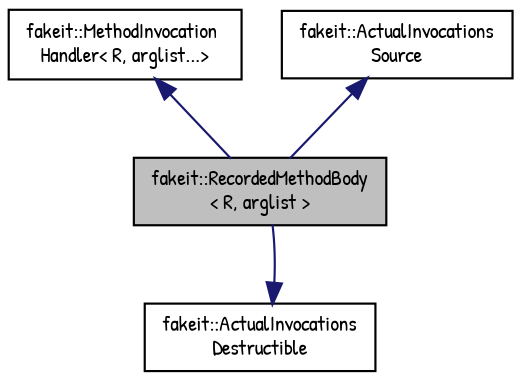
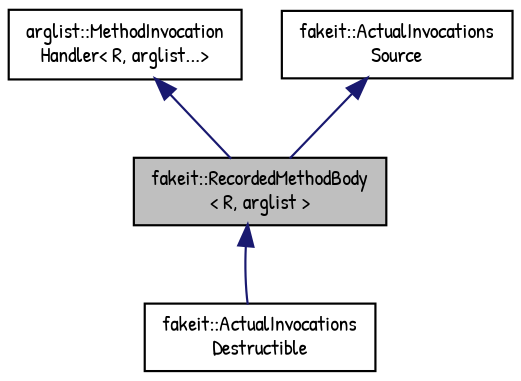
node "fakeit::MethodInvocation Handler< R, arglist...>": label "fakeit::MethodInvocation Handler< R, arglist...>" -> "arglist::MethodInvocation Handler< R, arglist...>"
edge "fakeit::RecordedMethodBody < R, arglist >" -> "fakeit::ActualInvocations Destructible": reversed
